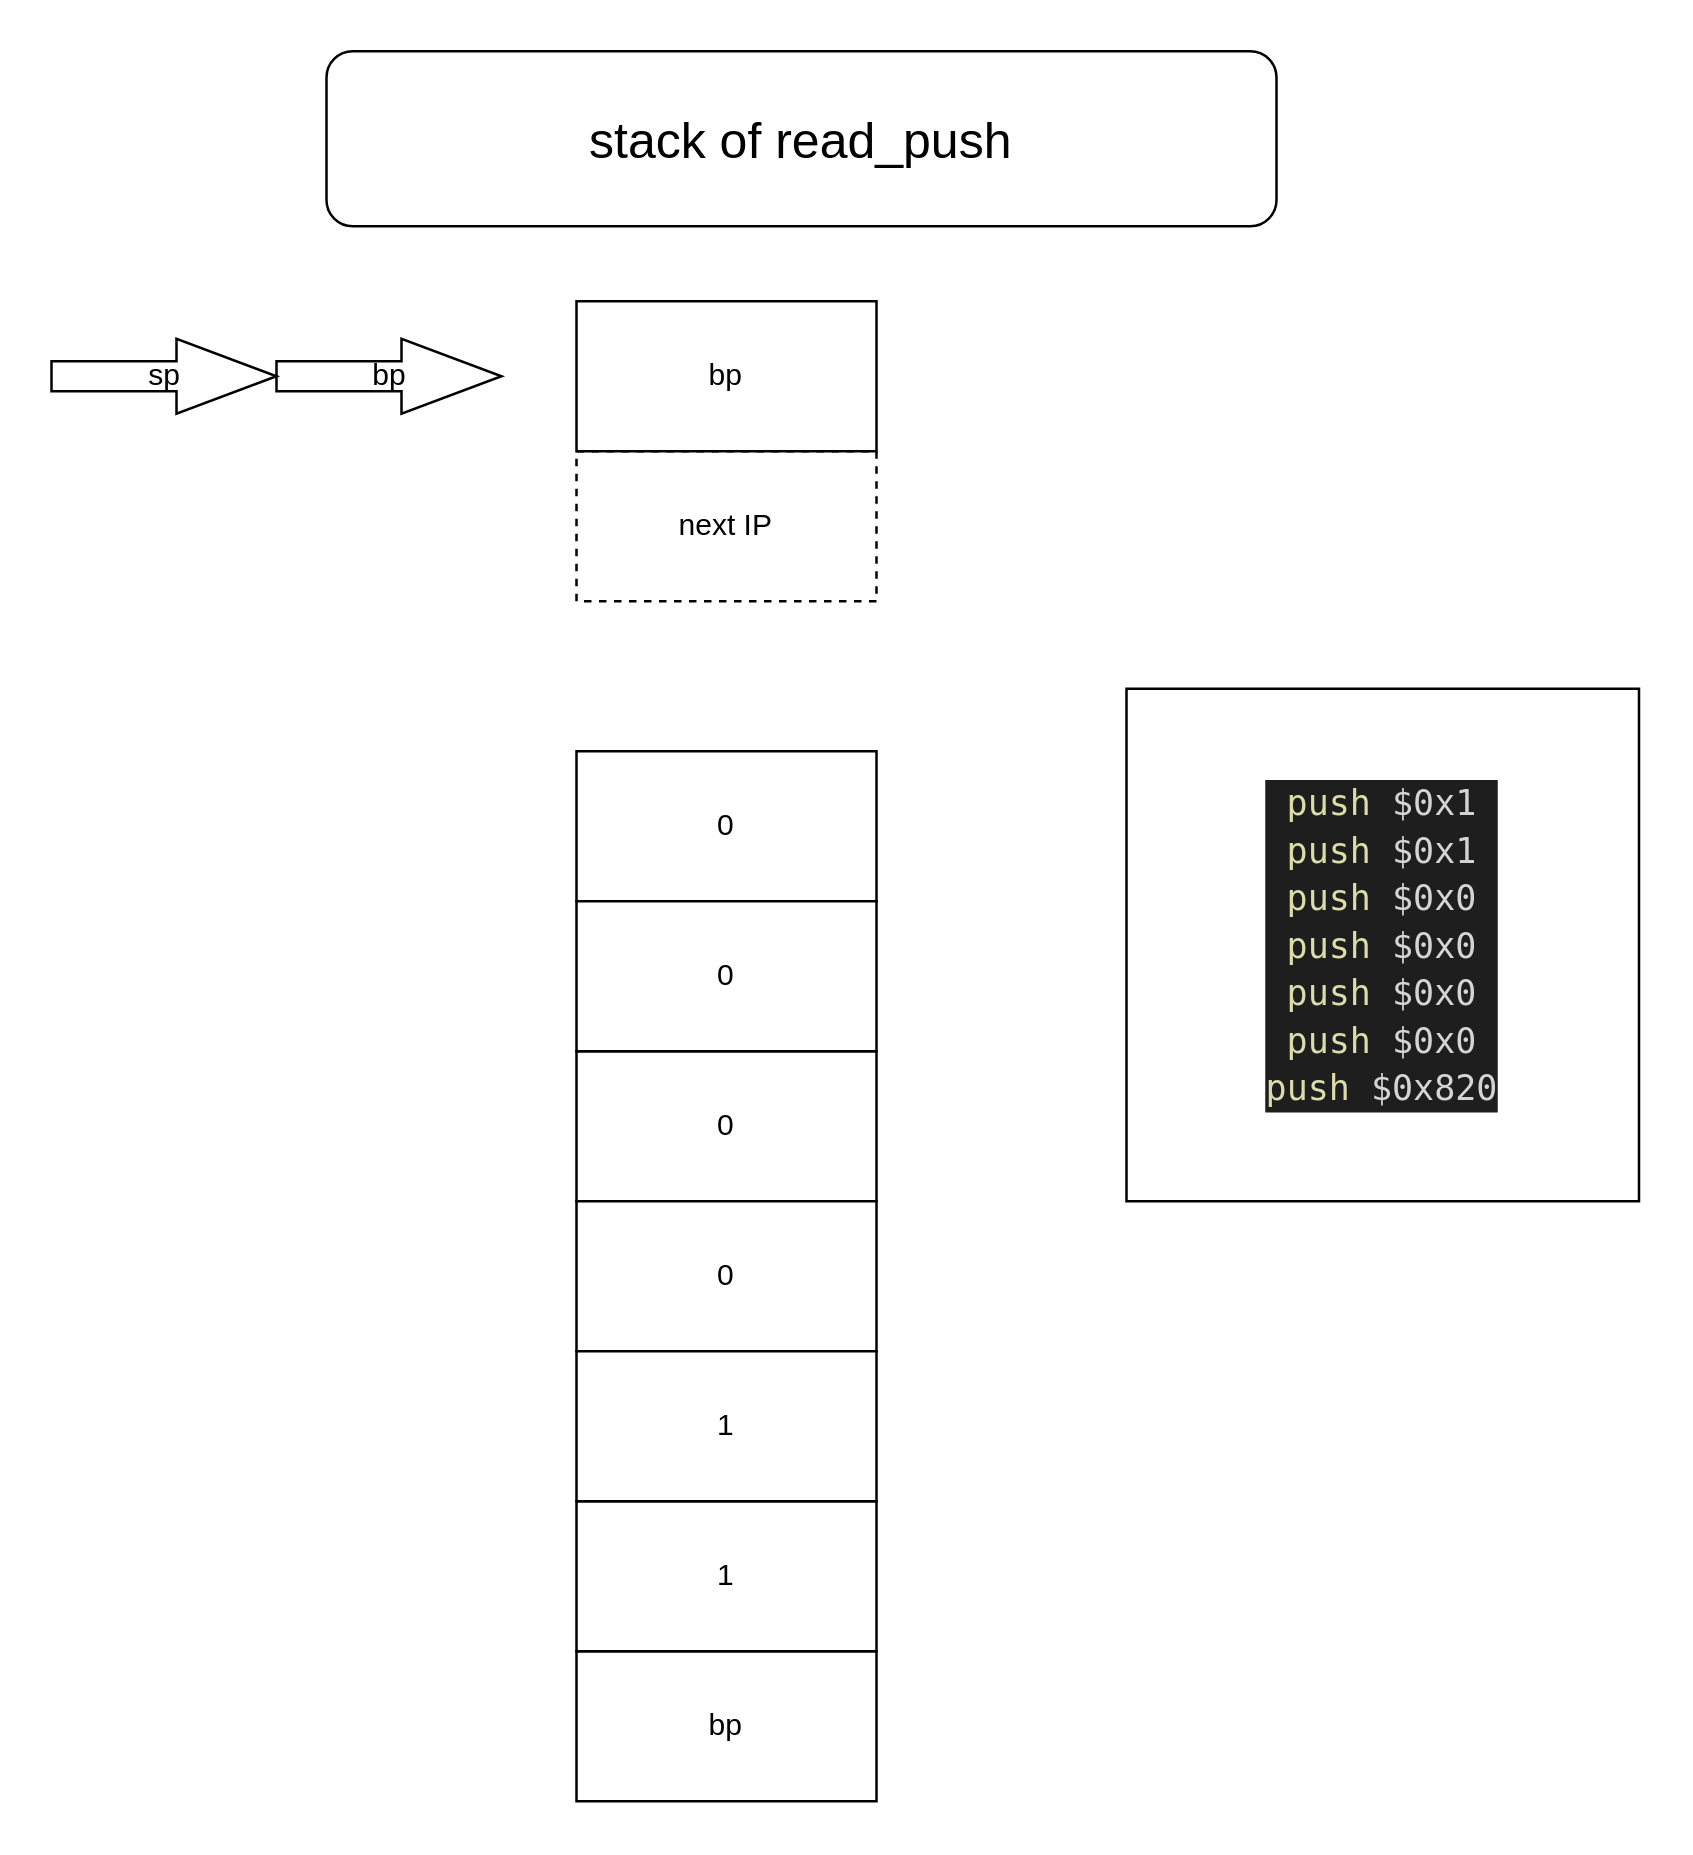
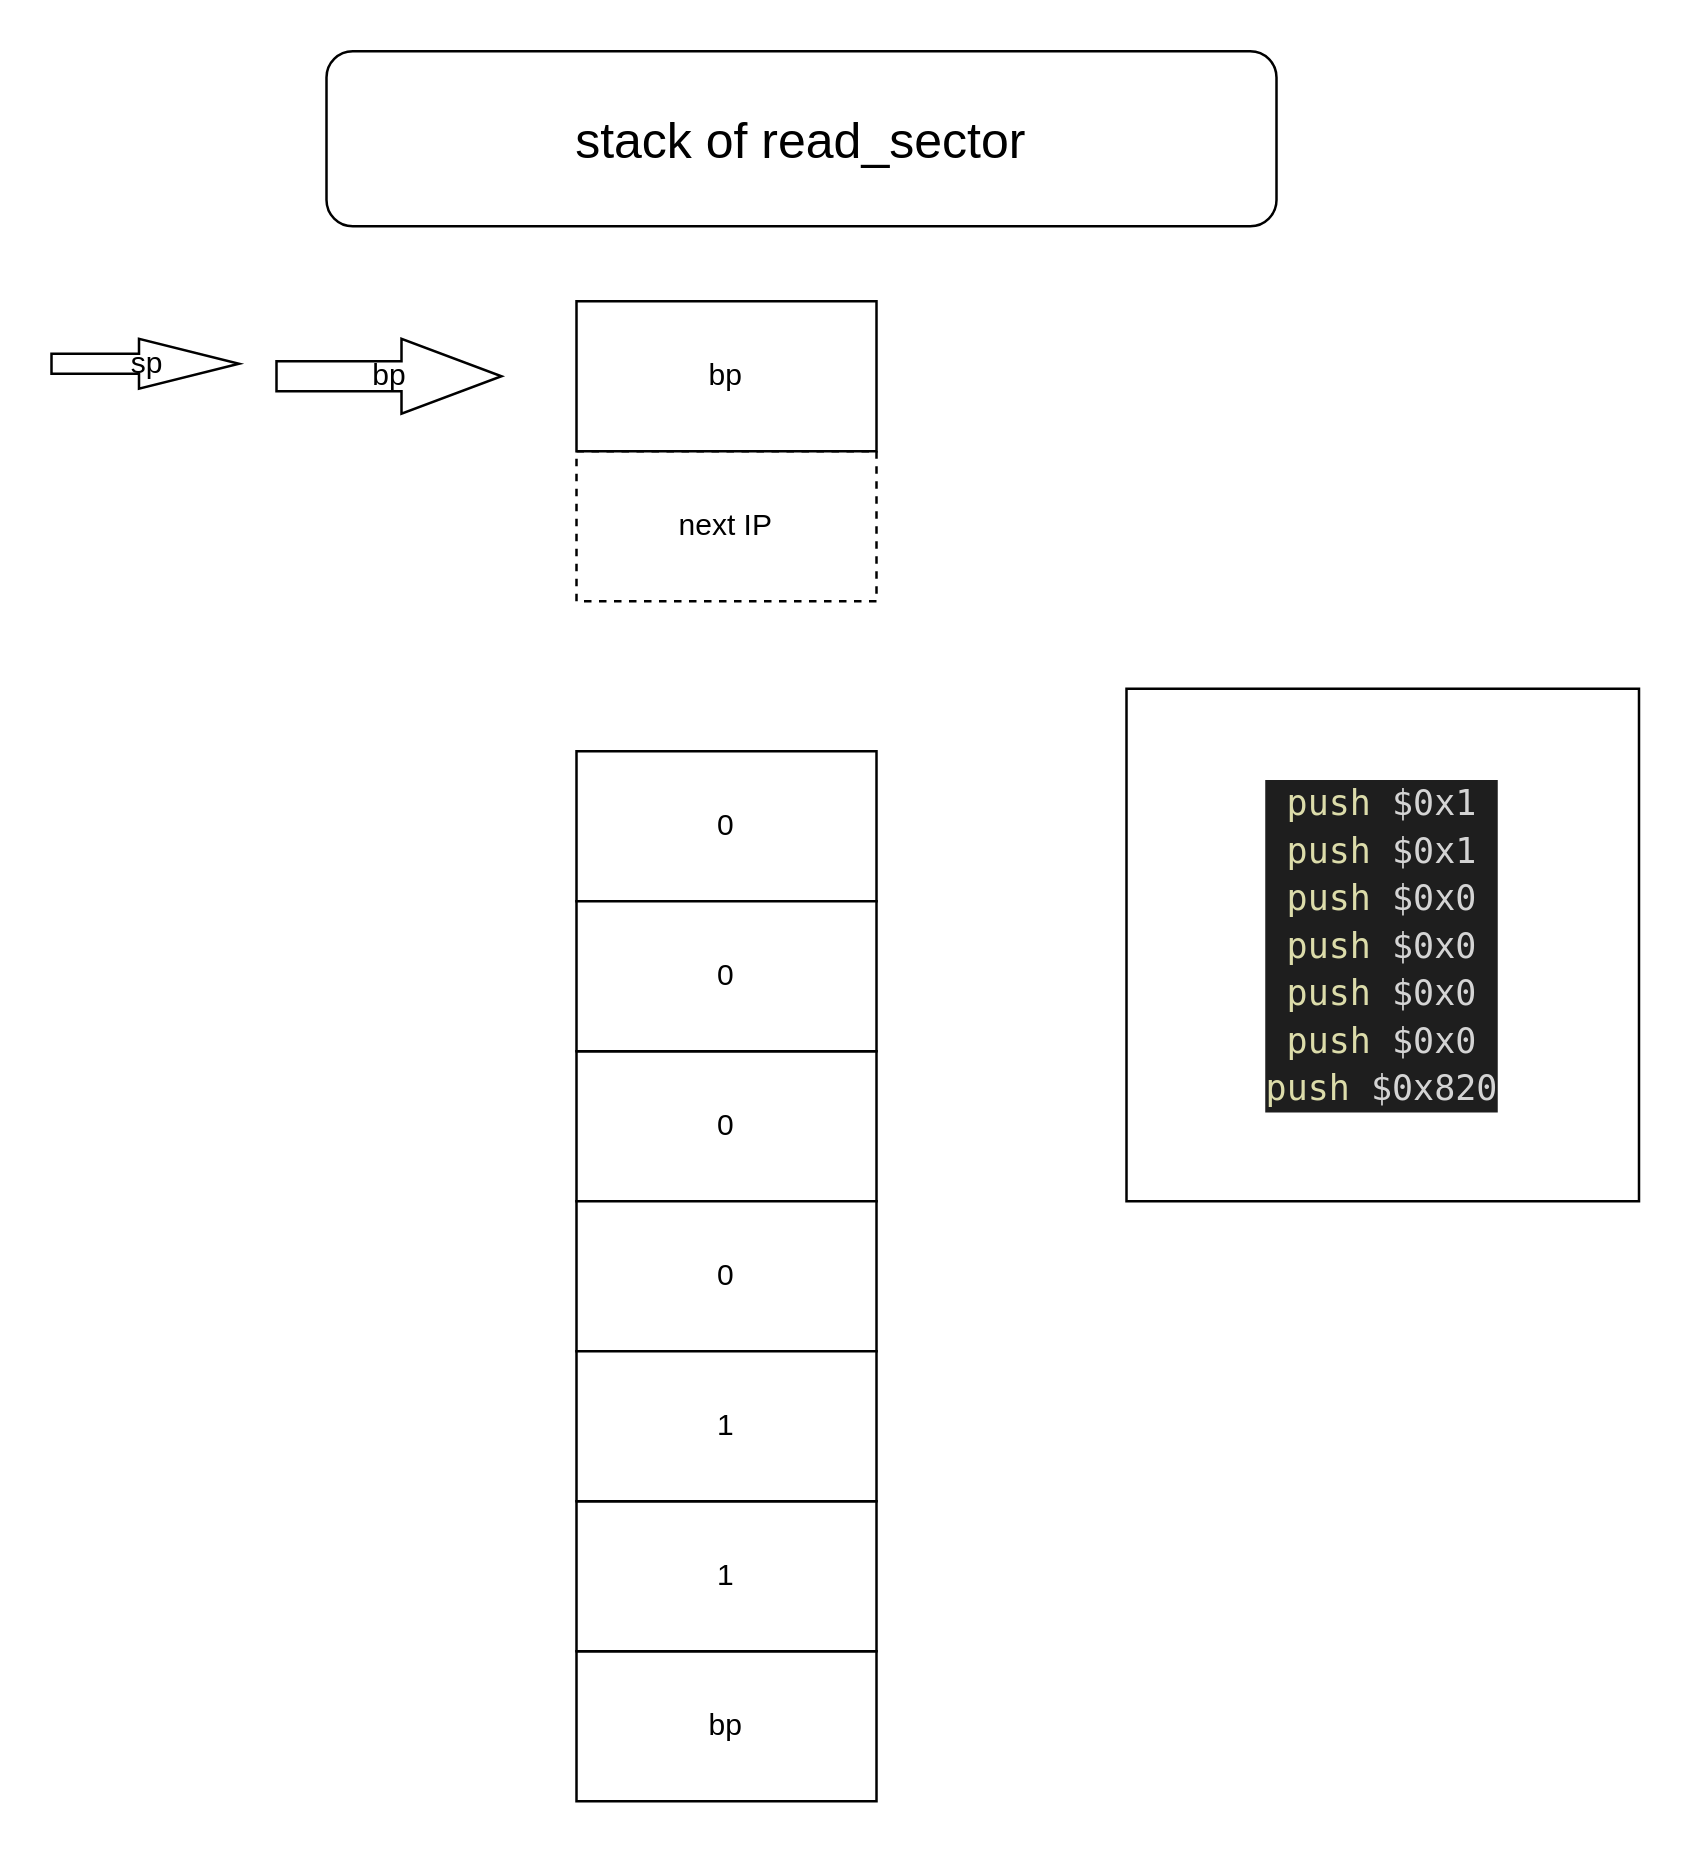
node "stack of read_push": label "stack of read_push" -> "stack of read_sector"
node "sp": size 225x75 -> 188x50
